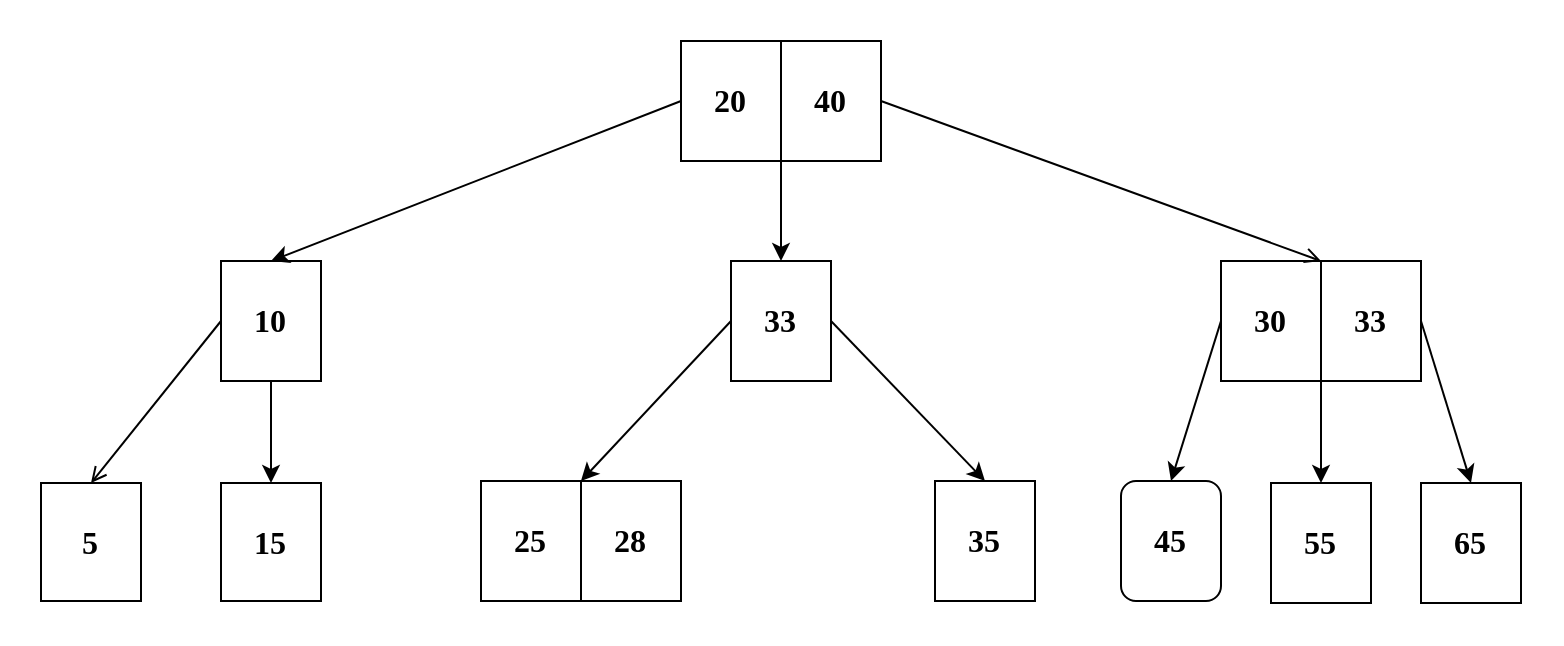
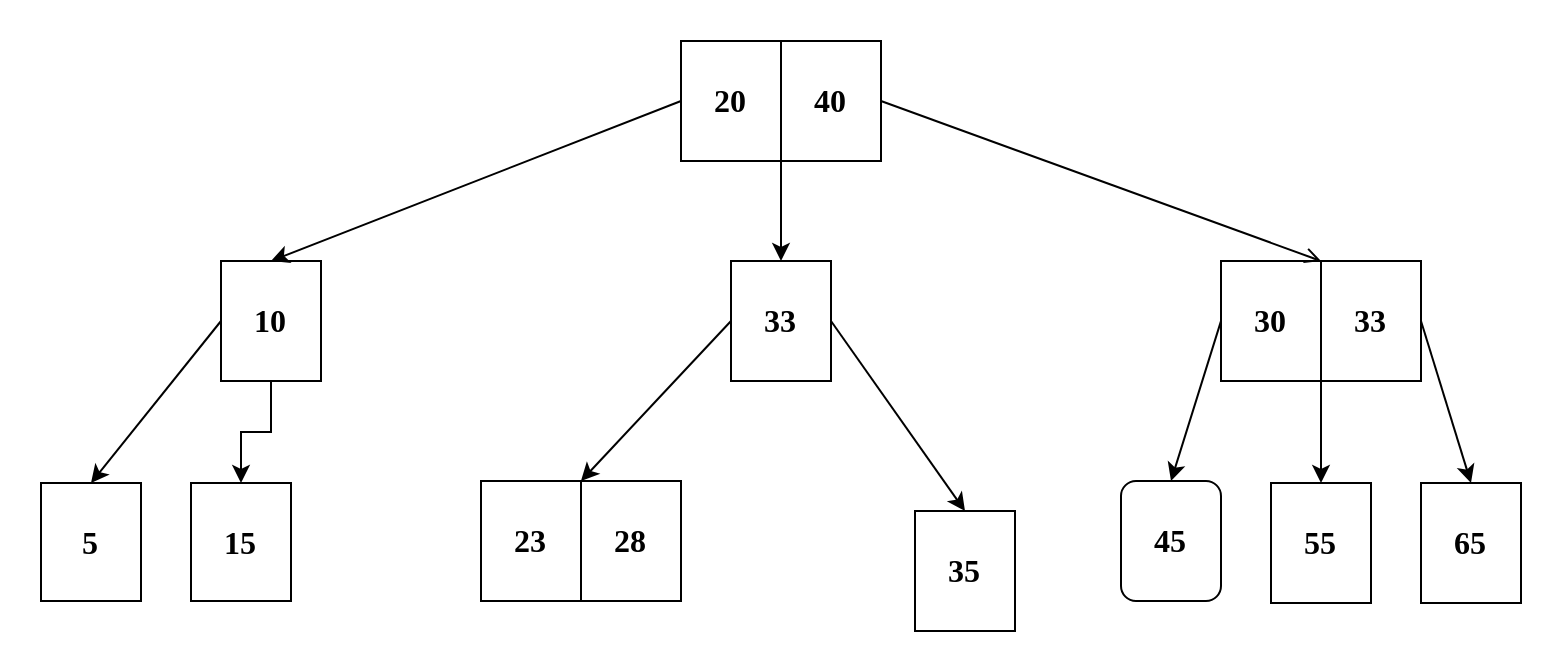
edge "10" -> "5": arrowhead open -> classic
node "25": label "25" -> "23"
node "35": moved (985, 541) -> (965, 571)
node "15": moved (271, 542) -> (241, 542)
